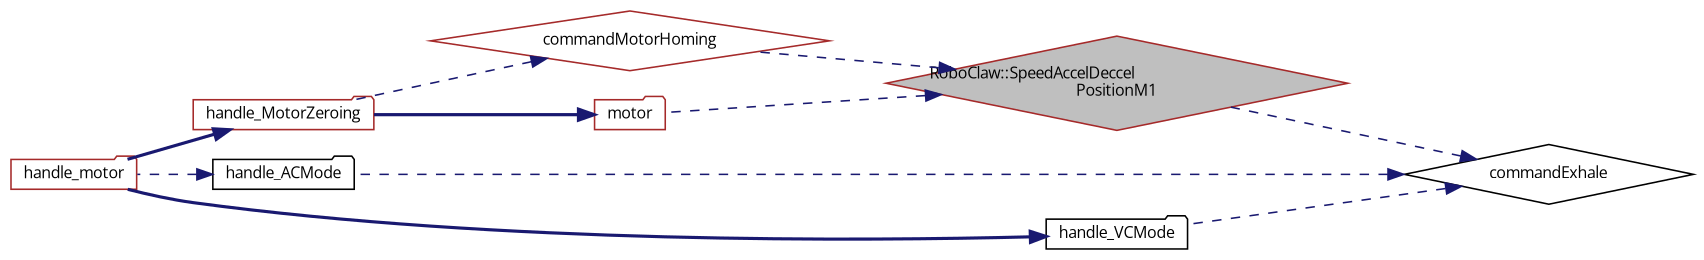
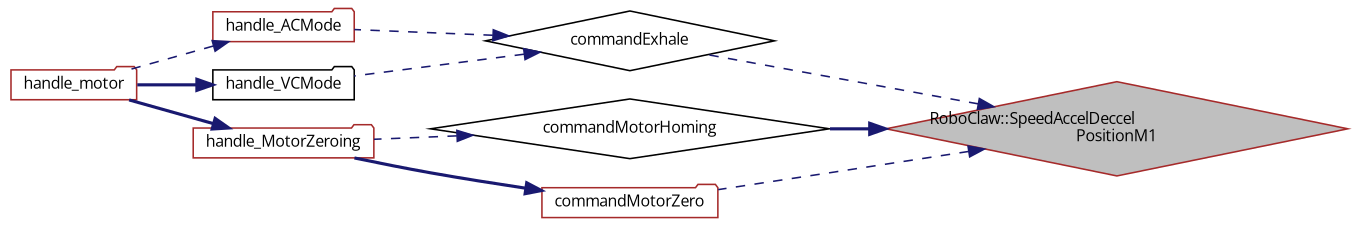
node "commandMotorHoming": color brown -> black
edge "commandMotorHoming" -> "RoboClaw::SpeedAccelDeccel PositionM1": style dashed -> bold
node "motor": label "motor" -> "commandMotorZero"
edge "RoboClaw::SpeedAccelDeccel PositionM1" -> "commandExhale": reversed
node "handle_ACMode": color black -> brown
